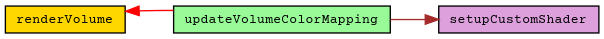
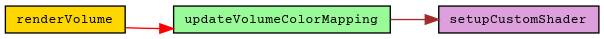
edge "updateVolumeColorMapping" -> "renderVolume": reversed
